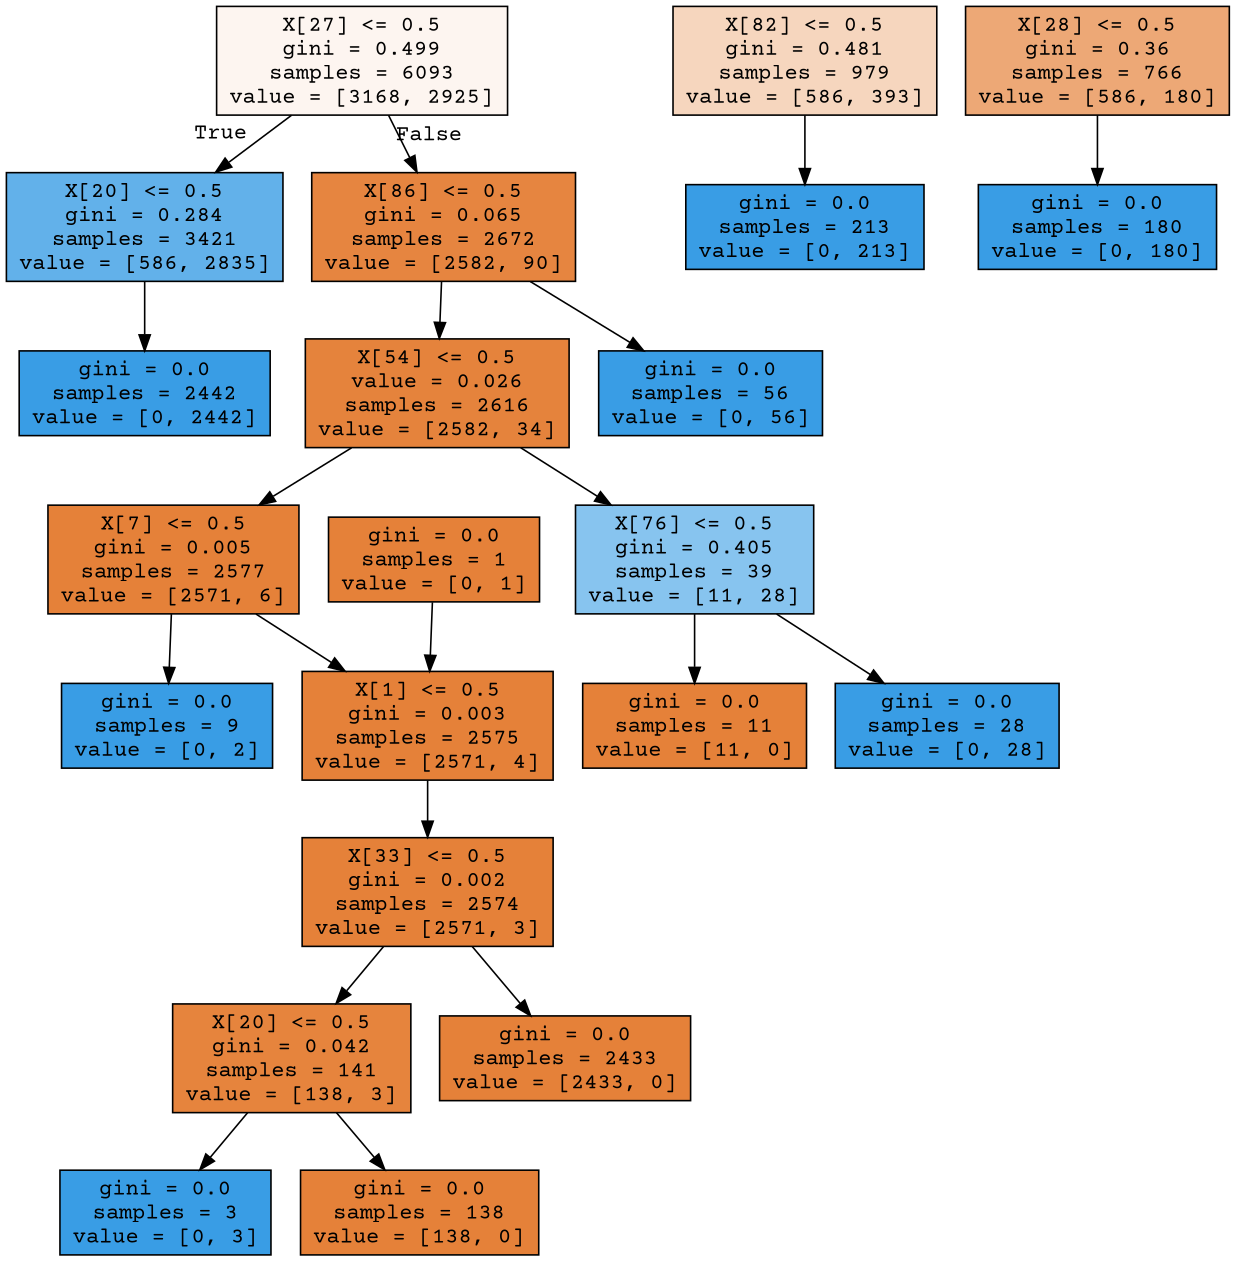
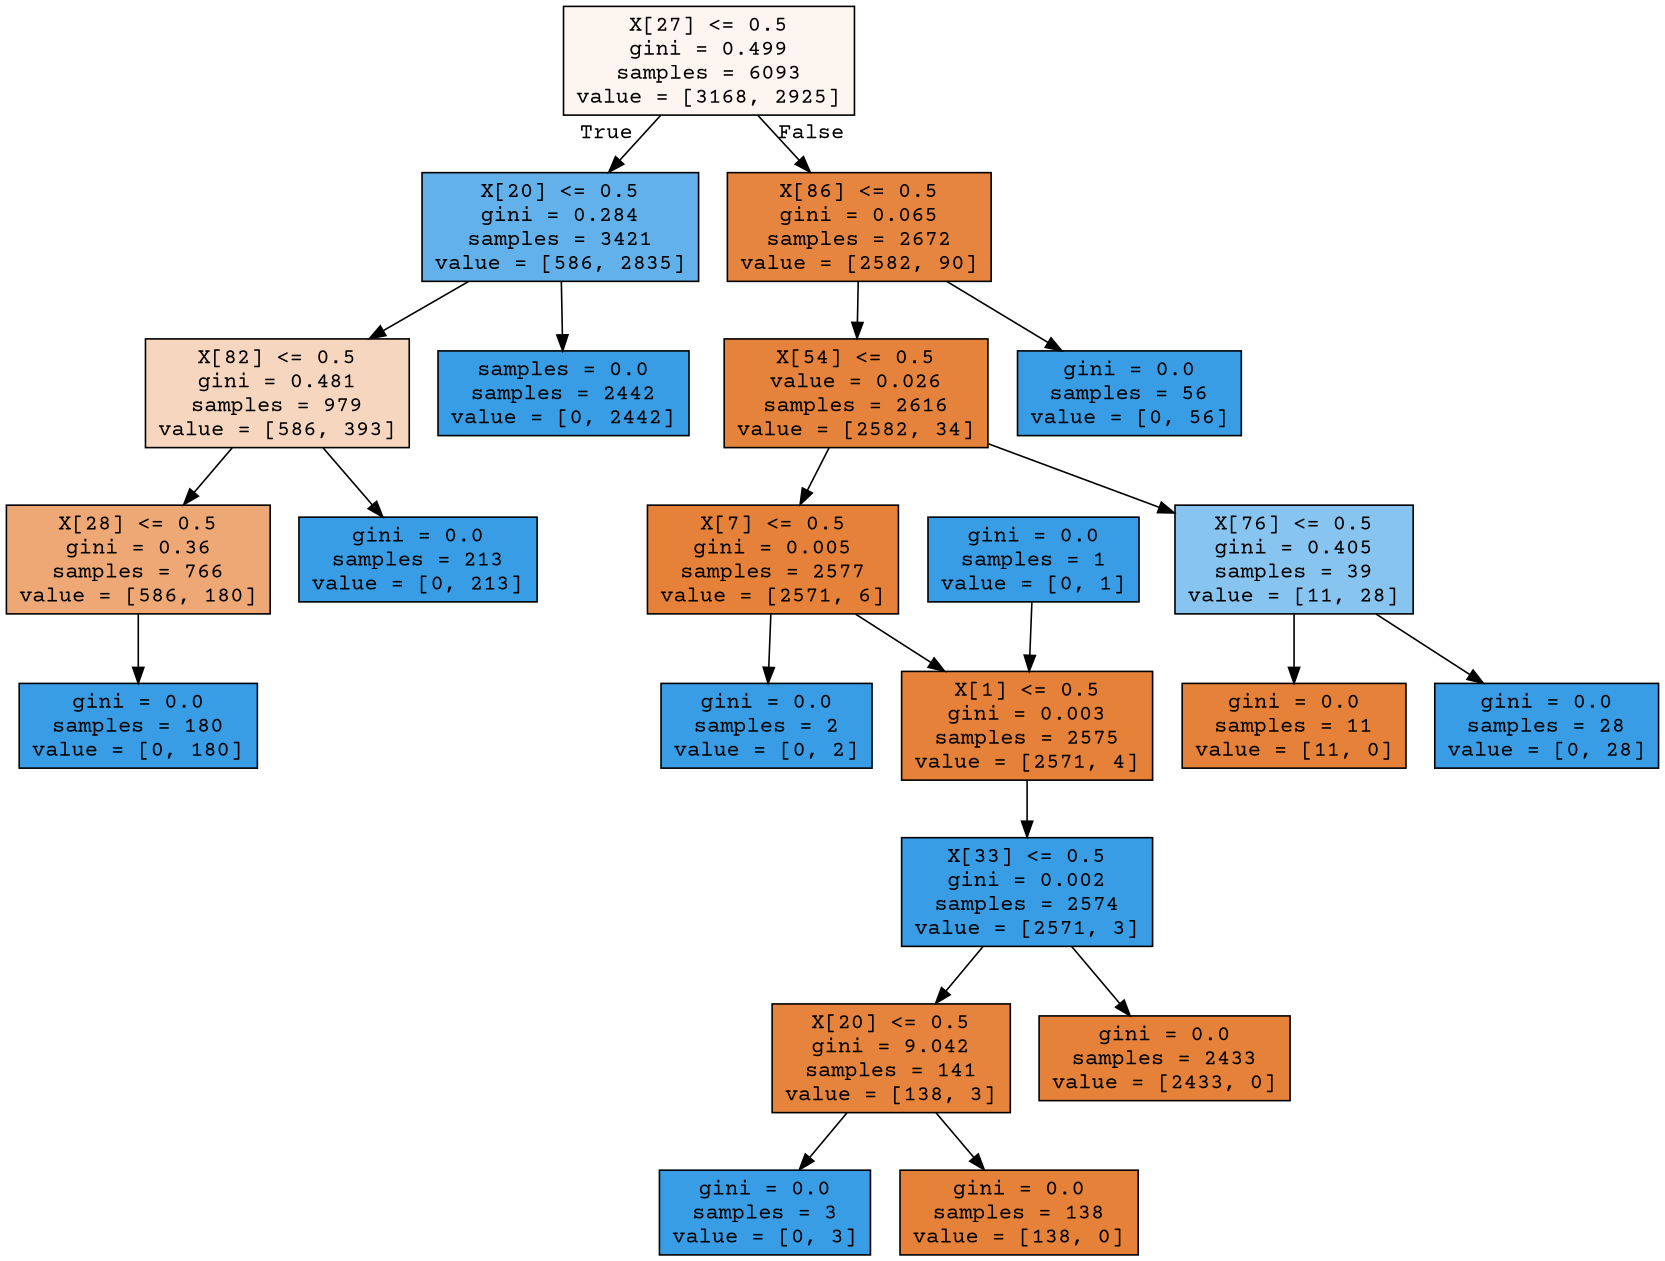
edge "X[20] <= 0.5 gini = 0.284 samples = 3421 value = [586, 2835]" -> "X[82] <= 0.5 gini = 0.481 samples = 979 value = [586, 393]": added
node "gini = 0.0 samples = 2442 value = [0, 2442]": label "gini = 0.0 samples = 2442 value = [0, 2442]" -> "samples = 0.0 samples = 2442 value = [0, 2442]"
edge "X[82] <= 0.5 gini = 0.481 samples = 979 value = [586, 393]" -> "X[28] <= 0.5 gini = 0.36 samples = 766 value = [586, 180]": added
node "gini = 0.0 samples = 1 value = [0, 1]": fillcolor #e58139 -> #399de5
node "gini = 0.0 samples = 9 value = [0, 2]": label "gini = 0.0 samples = 9 value = [0, 2]" -> "gini = 0.0 samples = 2 value = [0, 2]"
node "X[33] <= 0.5 gini = 0.002 samples = 2574 value = [2571, 3]": fillcolor #e58139 -> #399de5
node "X[20] <= 0.5 gini = 0.042 samples = 141 value = [138, 3]": label "X[20] <= 0.5 gini = 0.042 samples = 141 value = [138, 3]" -> "X[20] <= 0.5 gini = 9.042 samples = 141 value = [138, 3]"
